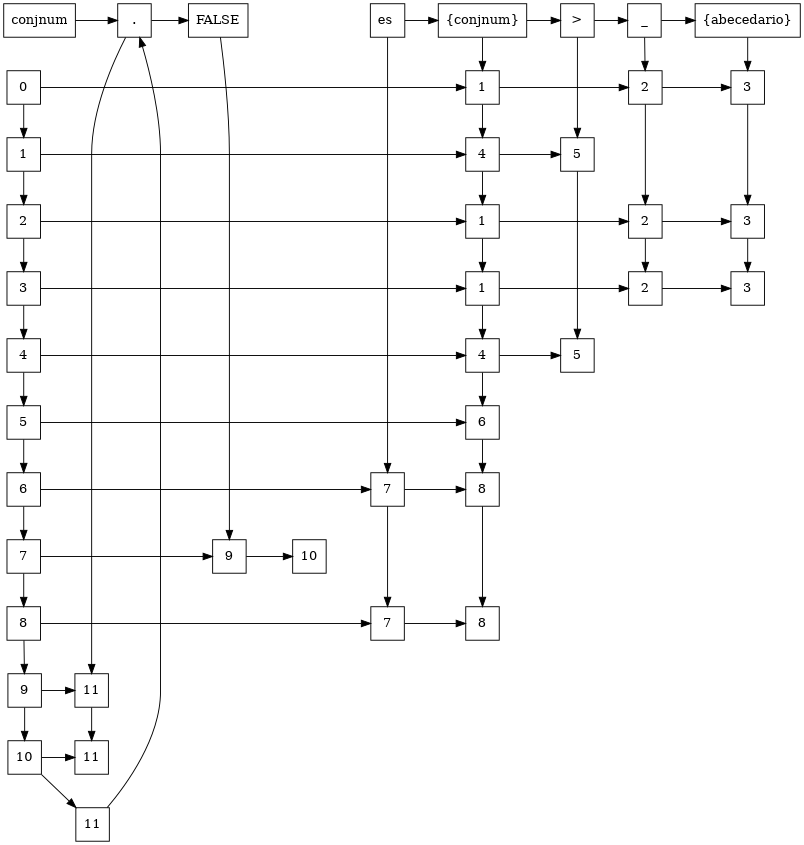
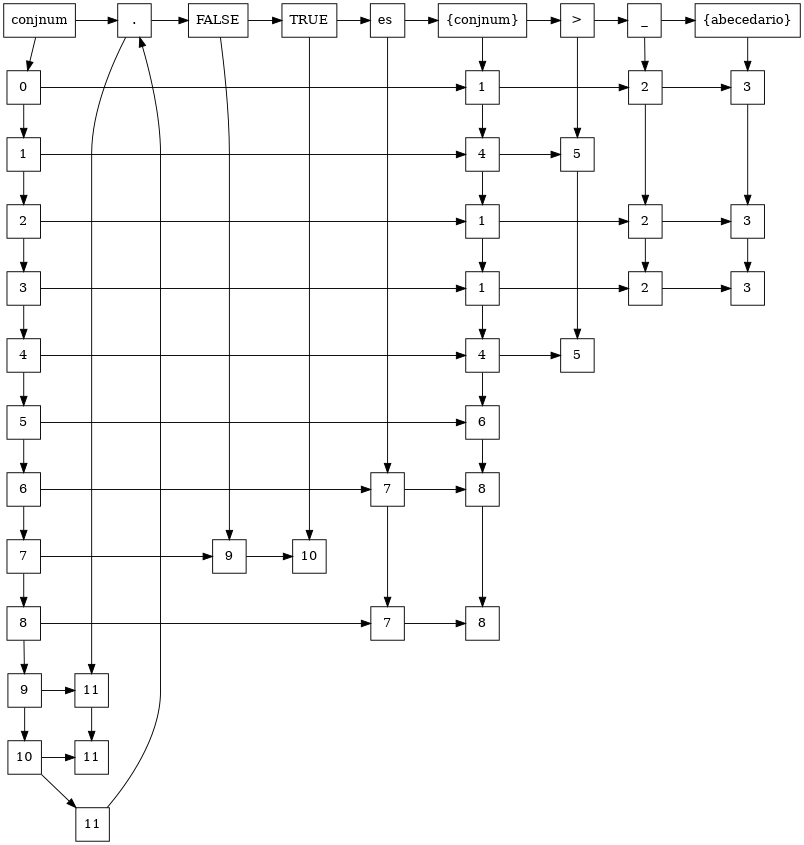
node "TRUE": added
edge "conjnum" -> "0": added
